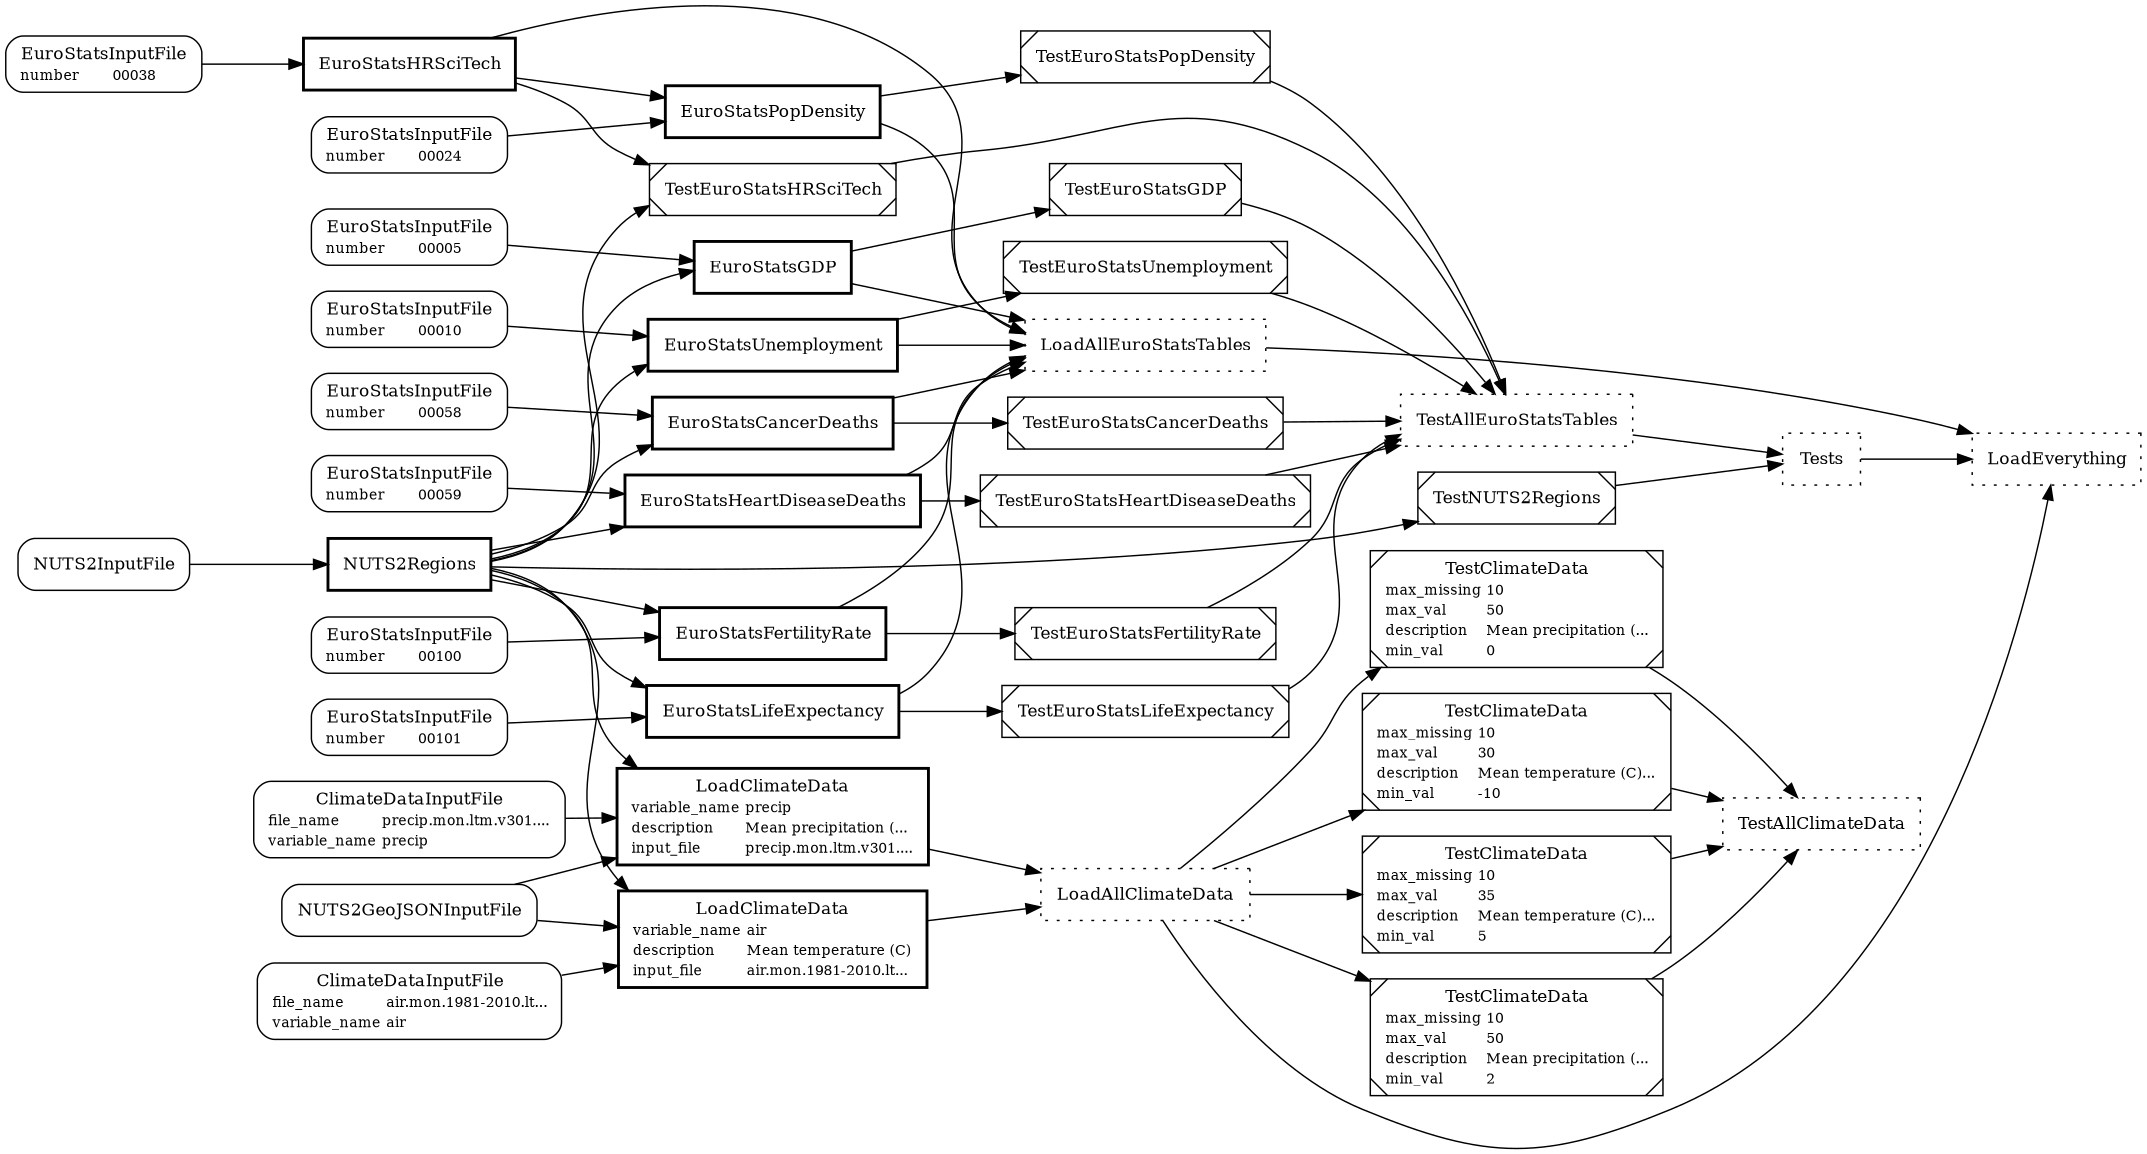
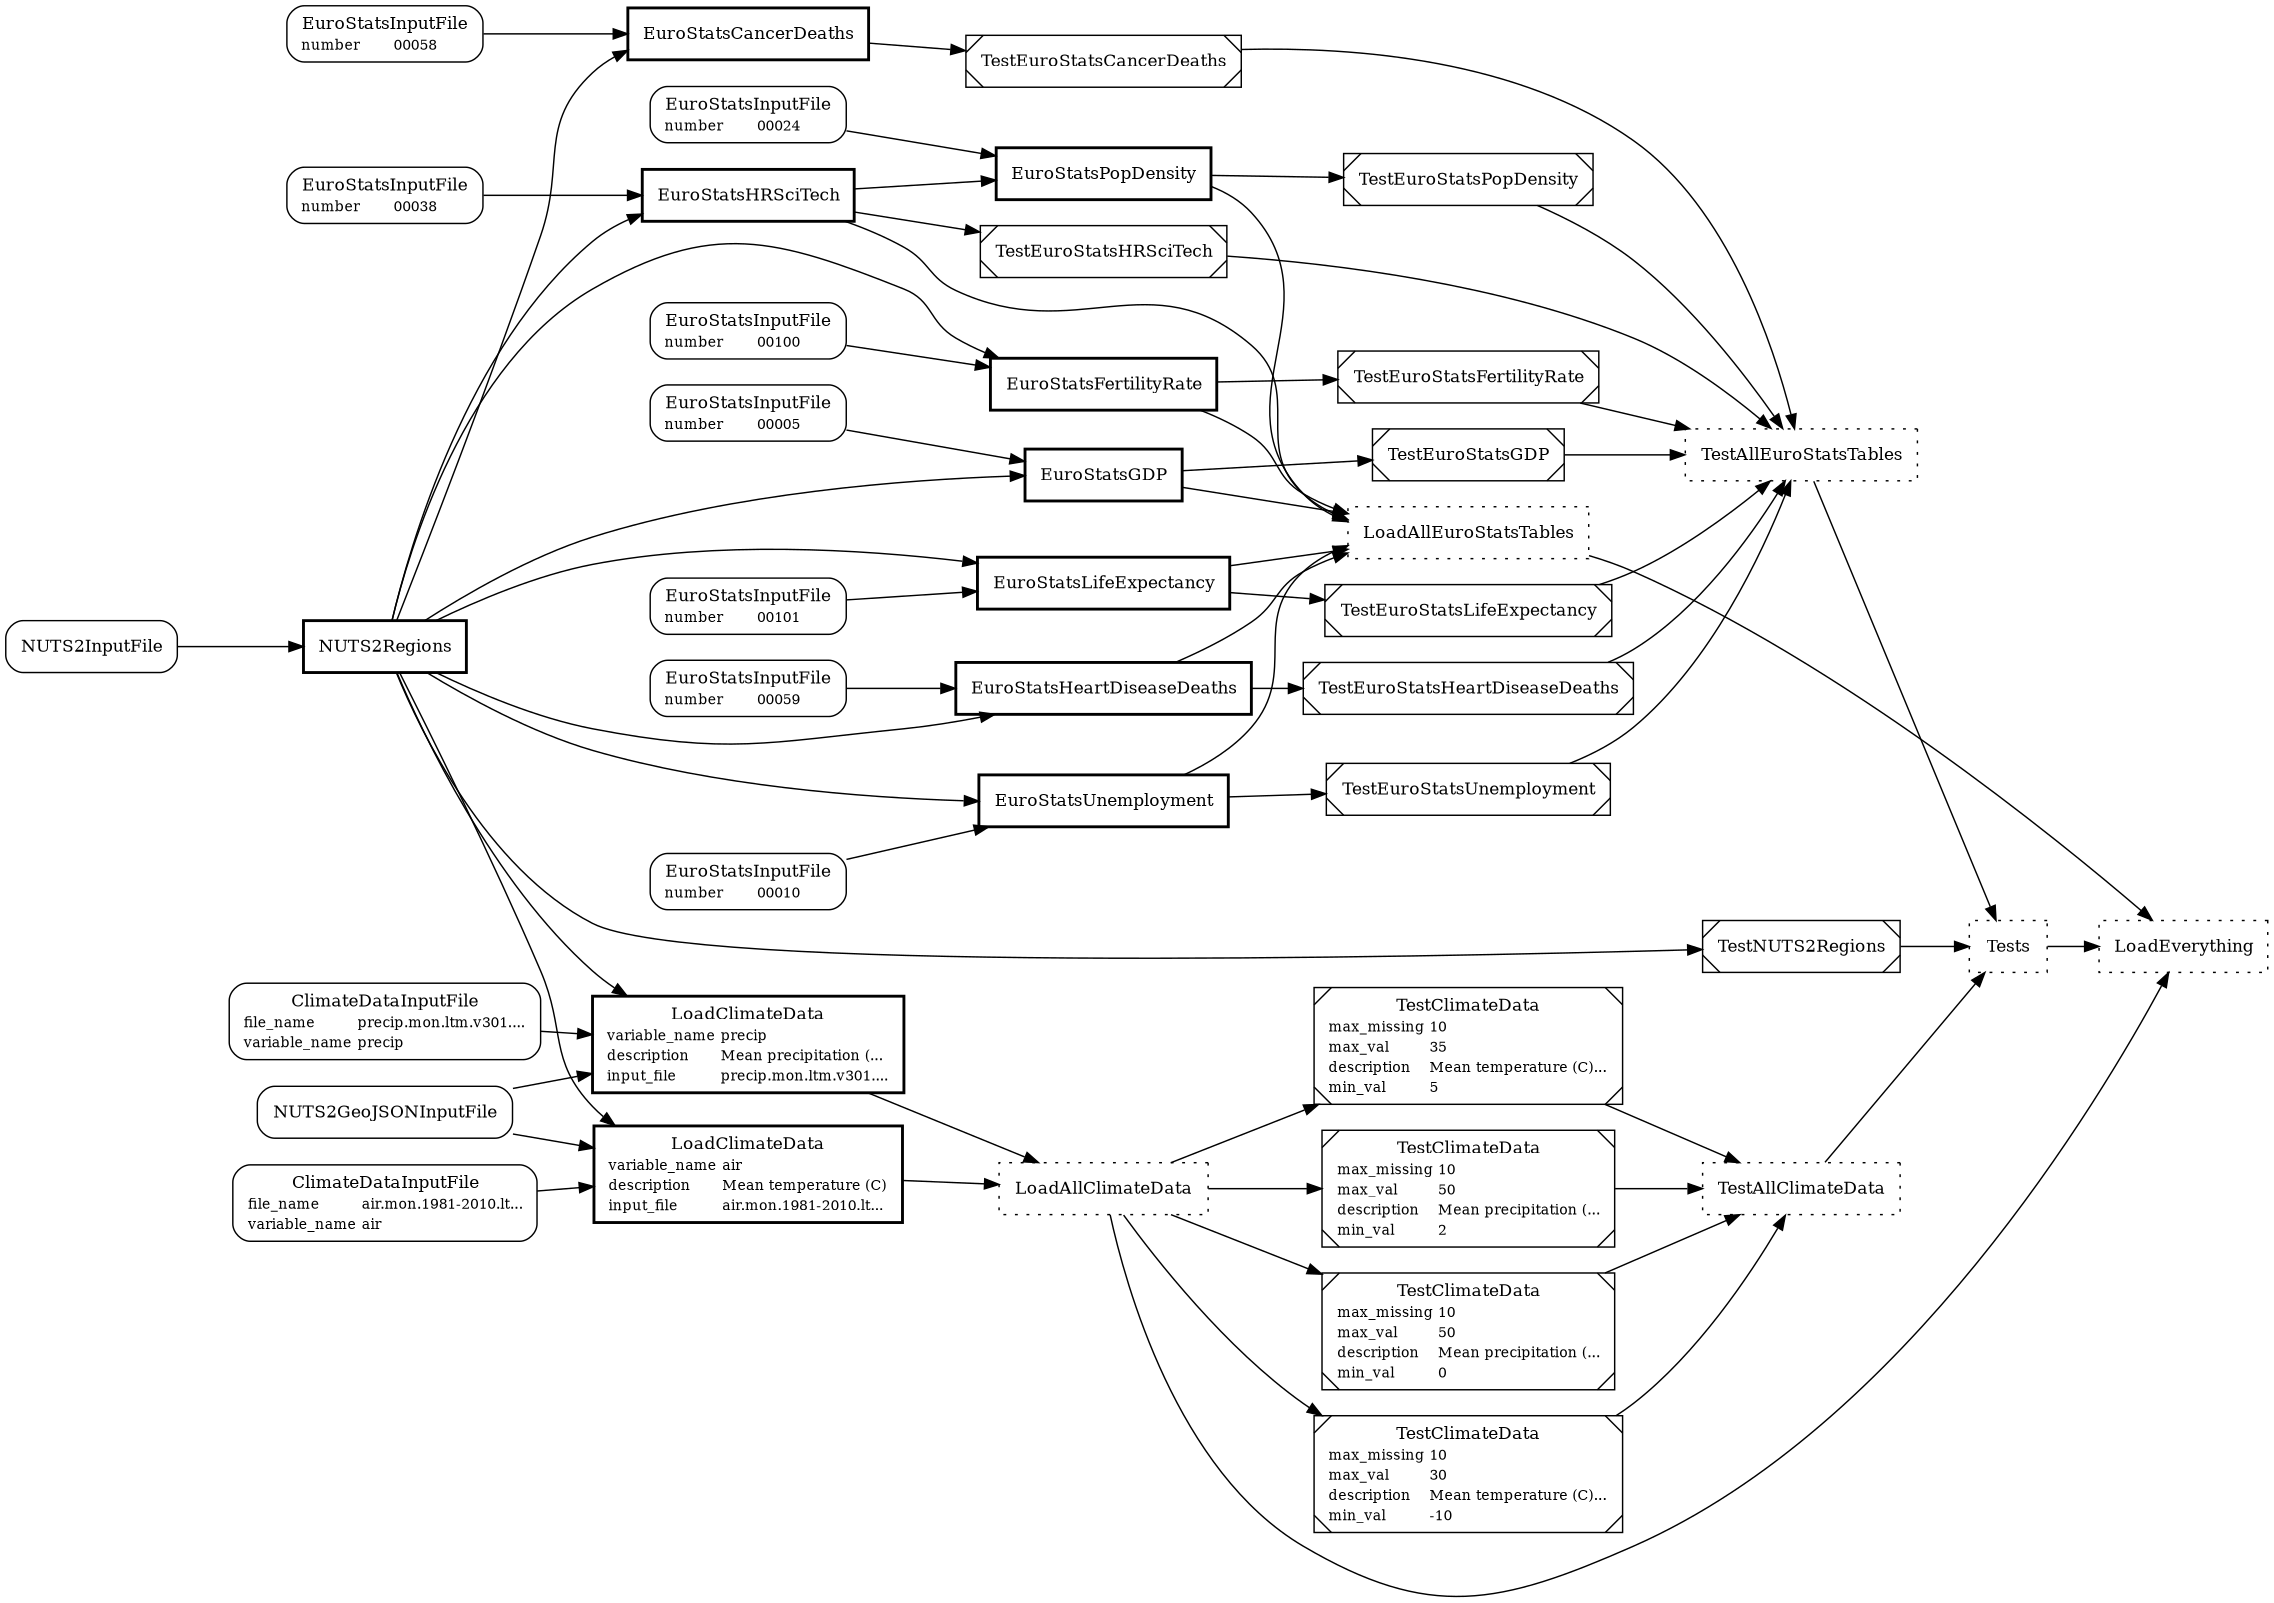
edge "NUTS2Regions" -> "TestEuroStatsHRSciTech": now "NUTS2Regions" -> "EuroStatsHRSciTech"
edge "EuroStatsCancerDeaths" -> "LoadAllEuroStatsTables": removed
edge "TestAllClimateData" -> "Tests": added
